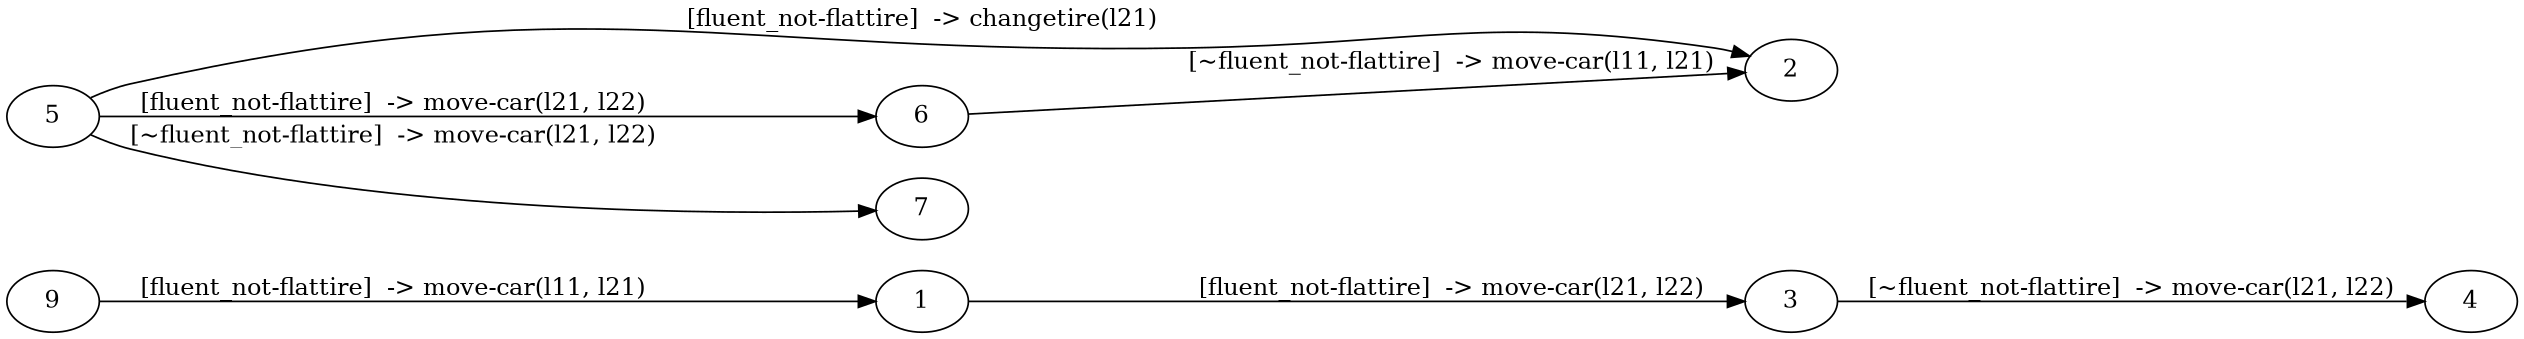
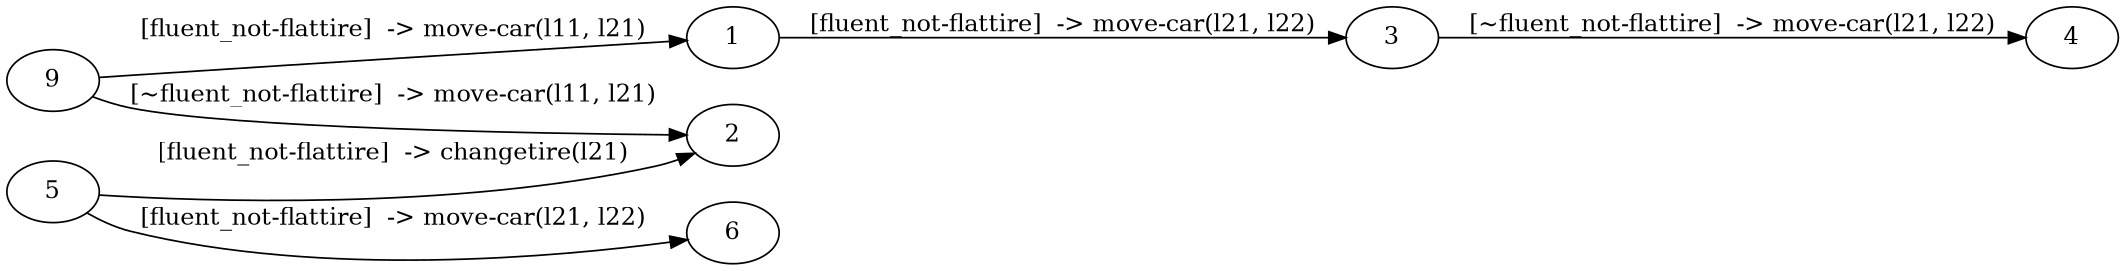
edge "6" -> "2": now "9" -> "2"
node "7": removed
